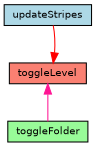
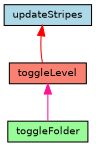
edge "updateStripes" -> "toggleLevel": reversed
